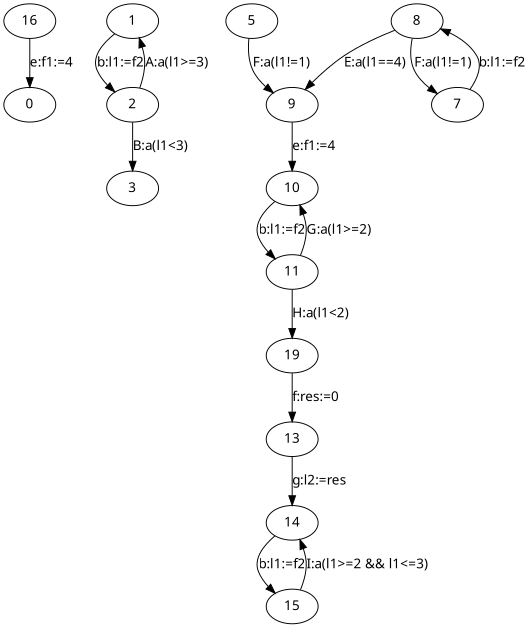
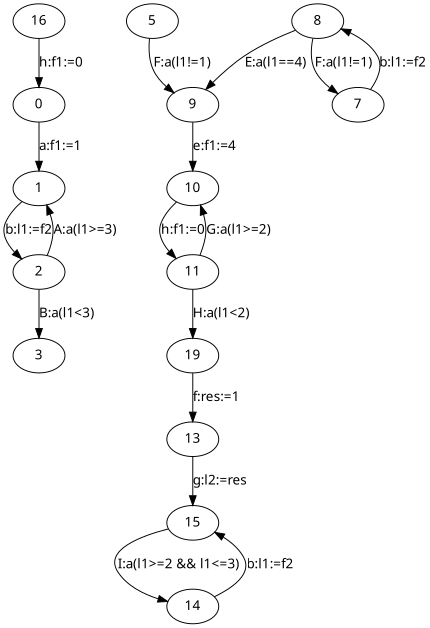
edge "16" -> "0": label "e:f1:=4" -> "h:f1:=0"
edge "0" -> "1": added, label "a:f1:=1"
edge "10" -> "11": label "b:l1:=f2" -> "h:f1:=0"
edge "19" -> "13": label "f:res:=0" -> "f:res:=1"
edge "13" -> "14": now "13" -> "15"
